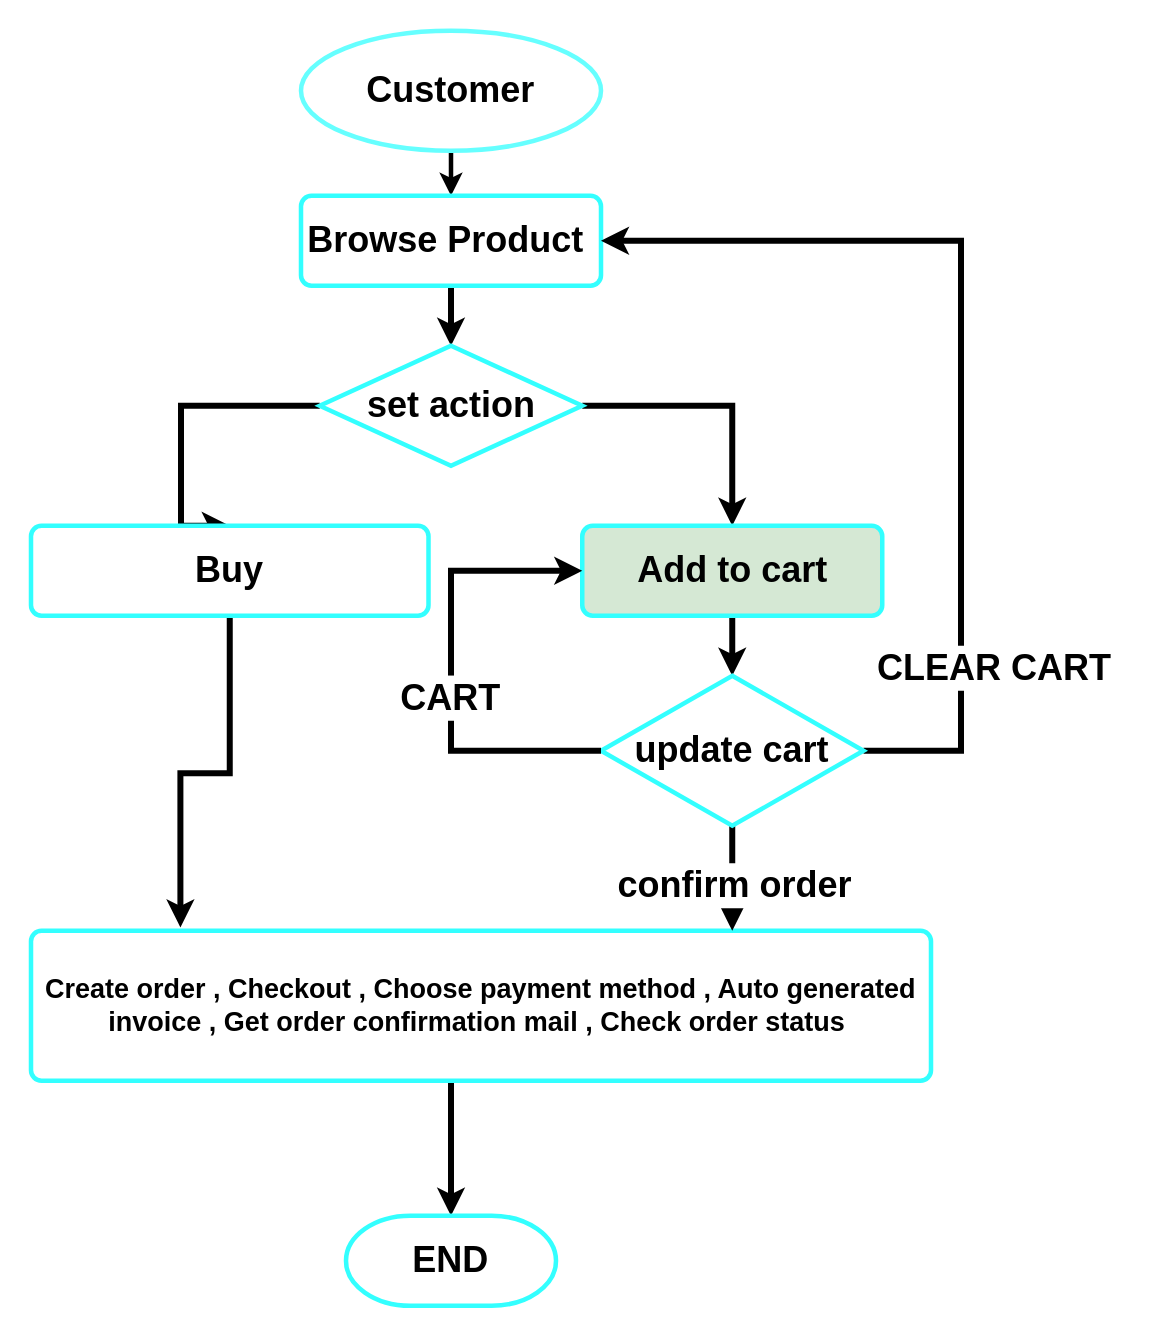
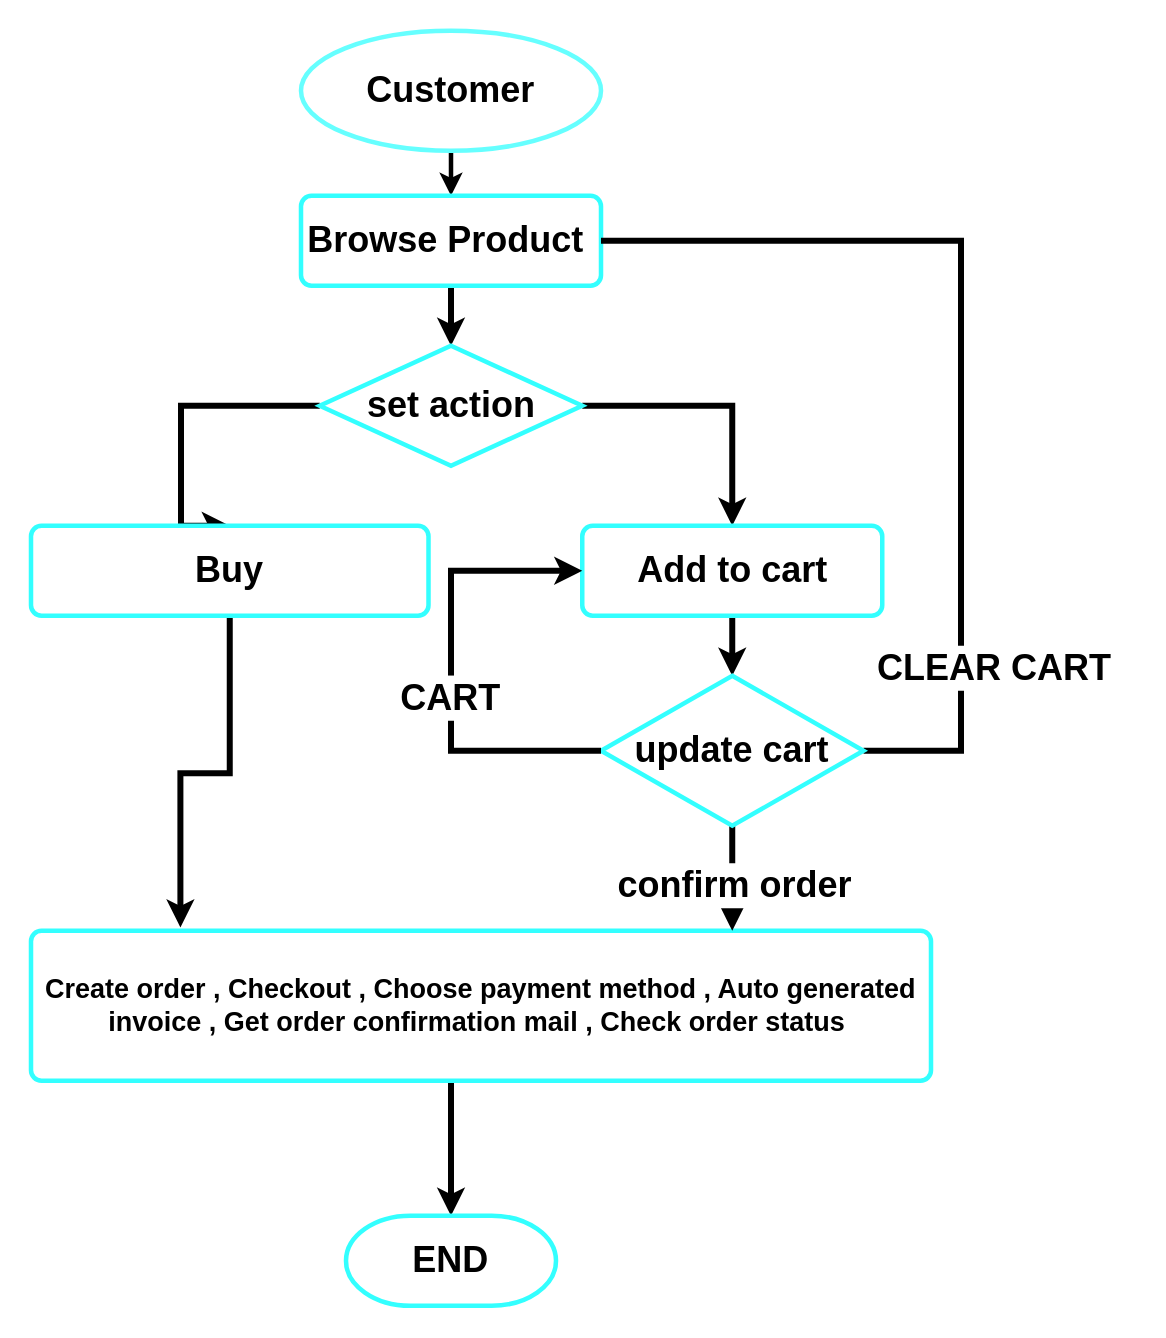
edge "update cart" -> "Browse Product": arrowhead classic -> none
node "Add to cart": fillcolor #d5e8d4 -> #ffffff
